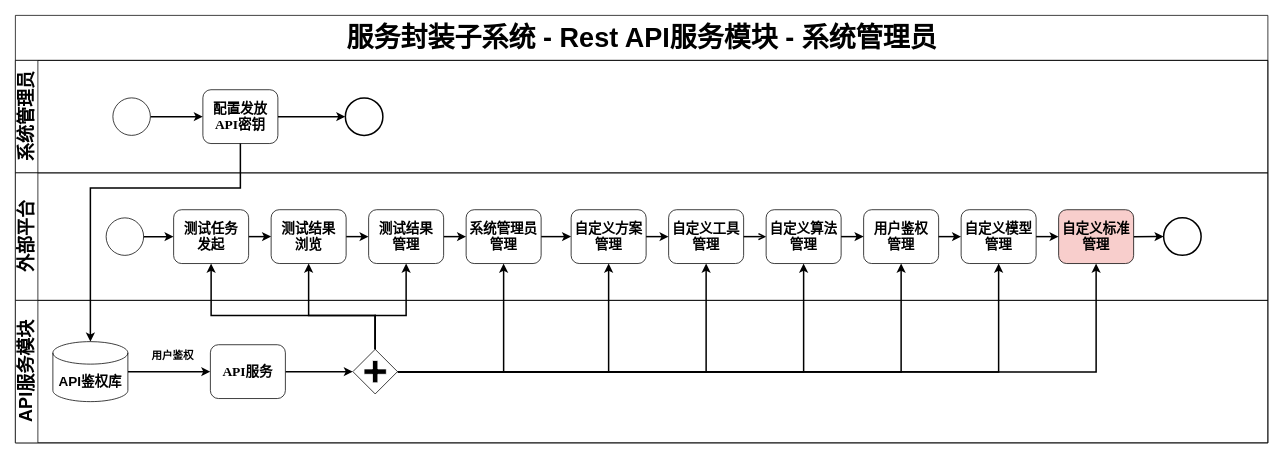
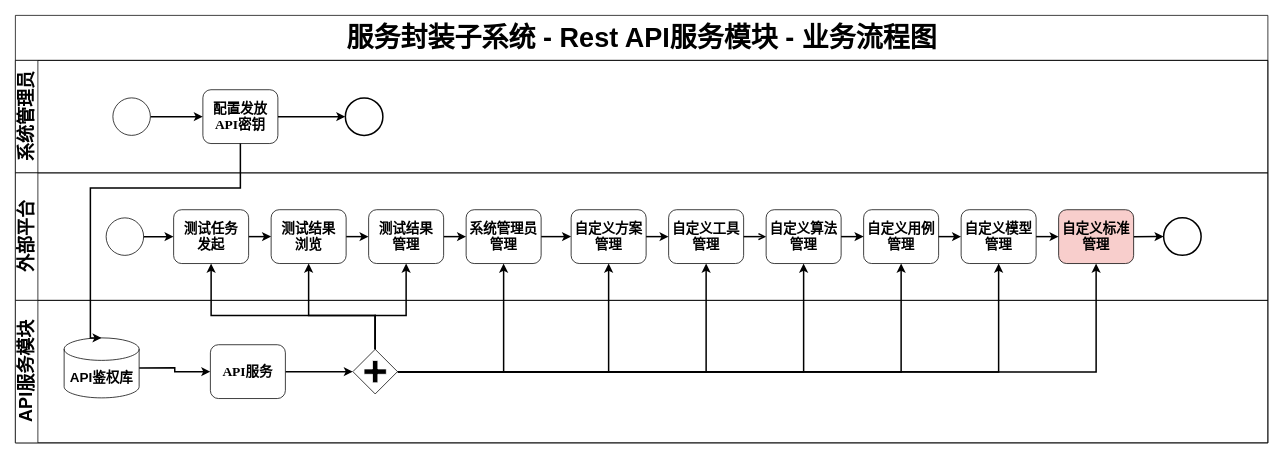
node "服务封装子系统 - Rest API服务模块 - 系统管理员": label "服务封装子系统 - Rest API服务模块 - 系统管理员" -> "服务封装子系统 - Rest API服务模块 - 业务流程图"
node "用户鉴权 管理": label "用户鉴权 管理" -> "自定义用例 管理"
node "用户鉴权": removed
node "API鉴权库": moved (90, 372) -> (102, 368)
